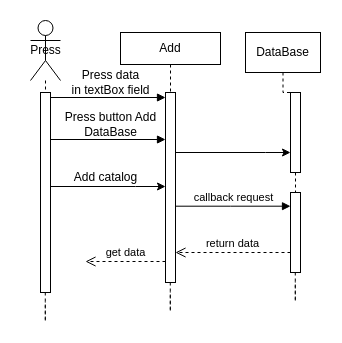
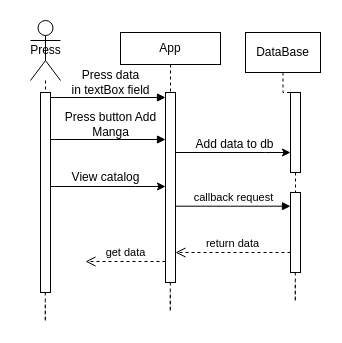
node "Add": label "Add" -> "App"
node "Press button Add DataBase": label "Press button Add DataBase" -> "Press button Add Manga"
node "Add data to db": added
node "Add catalog": label "Add catalog" -> "View catalog"
